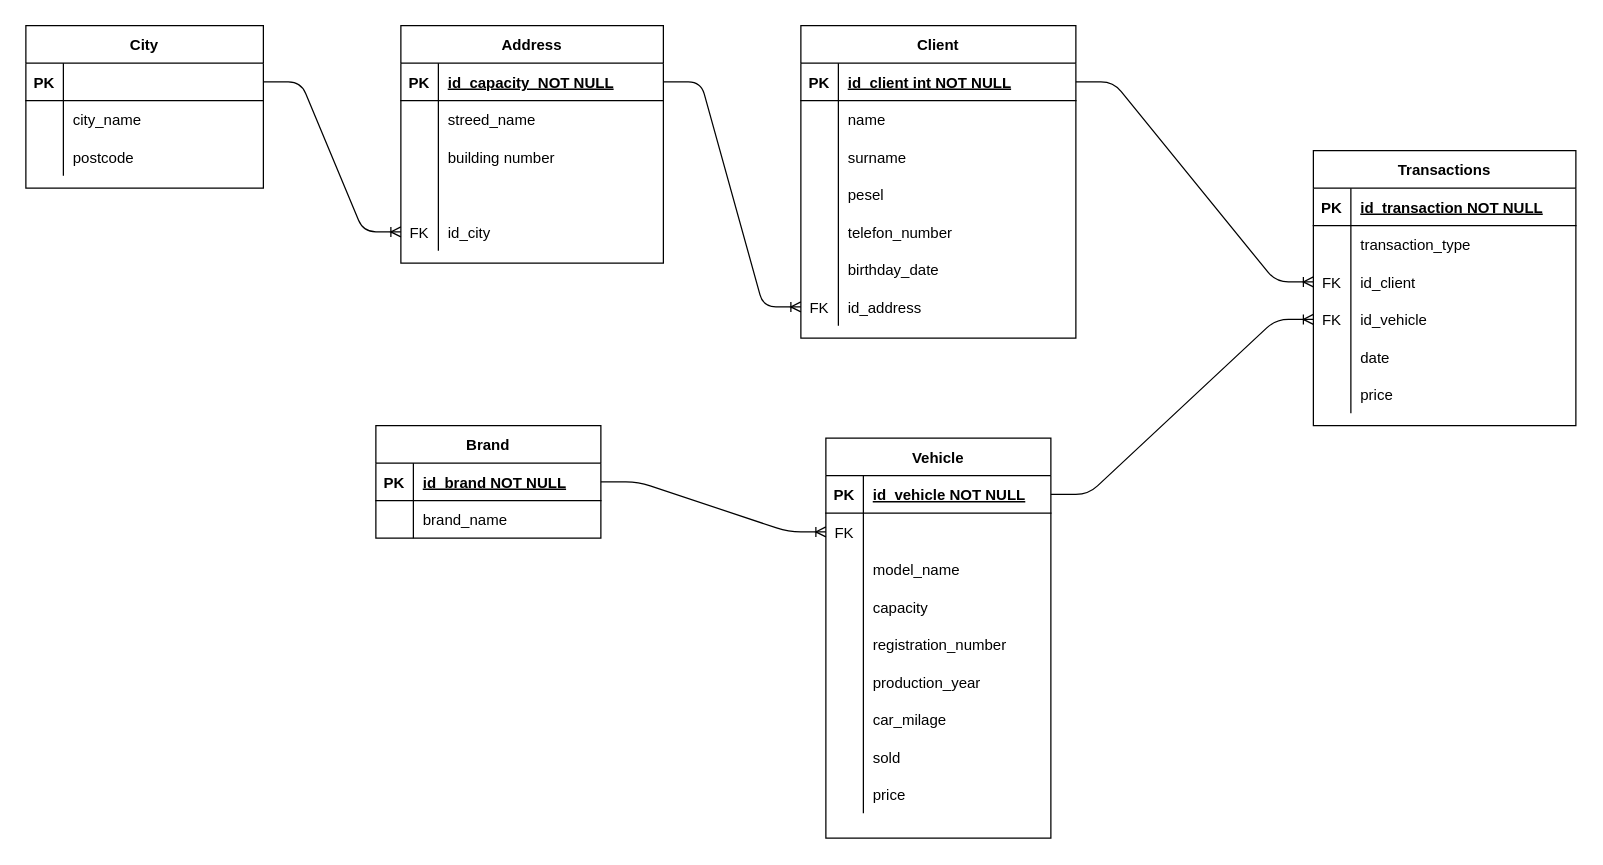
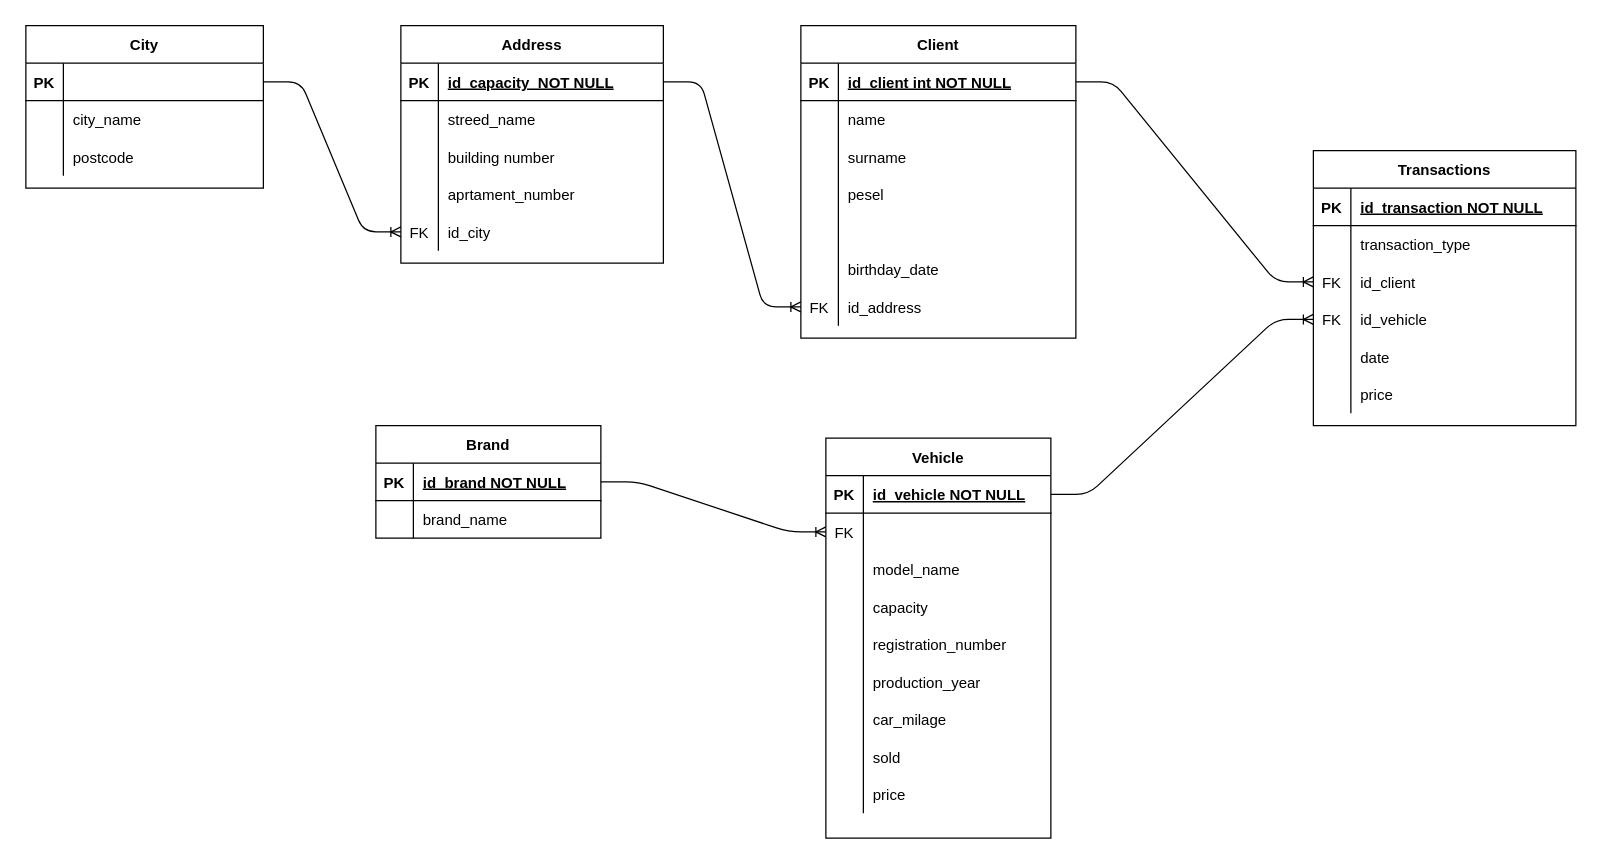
node "aprtament_number": added
node "telefon_number": removed
